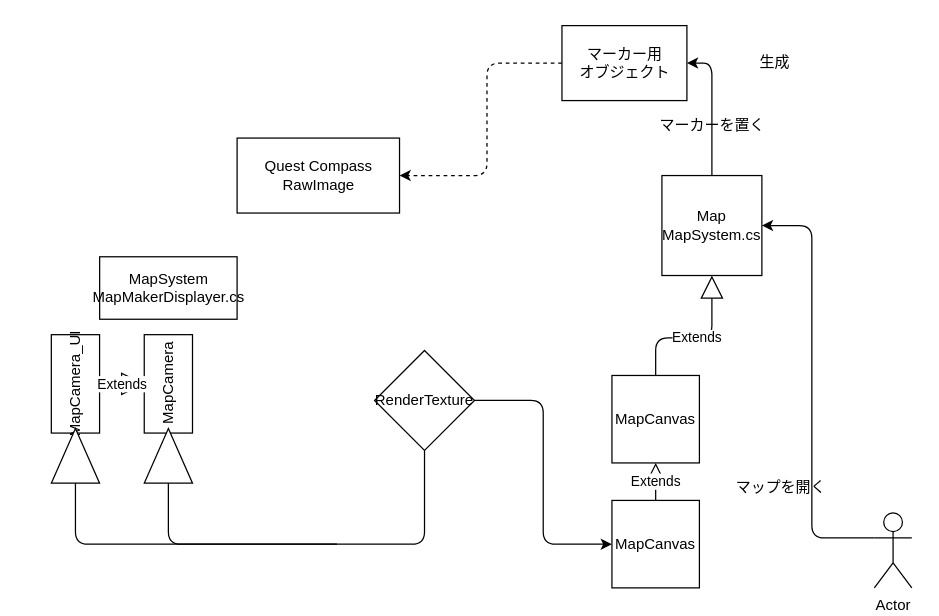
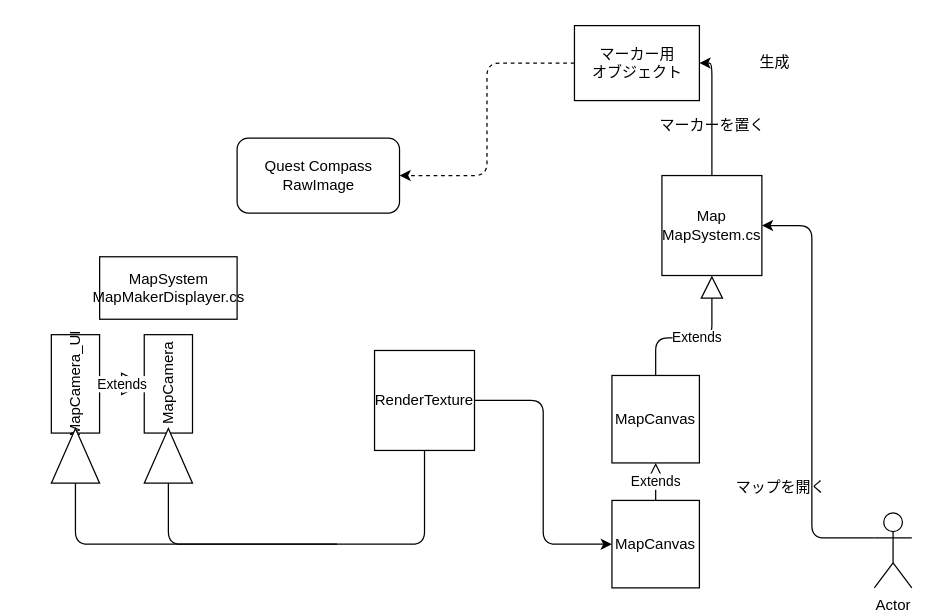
node "マーカー用 オブジェクト": moved (624, 63) -> (637, 63)
node "Quest Compass RawImage": shape rectangle -> rounded rectangle
node "RenderTexture": shape diamond -> rectangle
